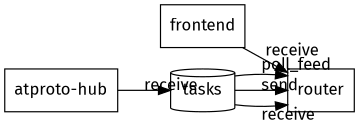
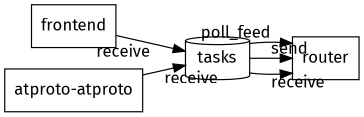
edge "frontend" -> "router": now "frontend" -> "tasks"
node "atproto-hub": label "atproto-hub" -> "atproto-atproto"
